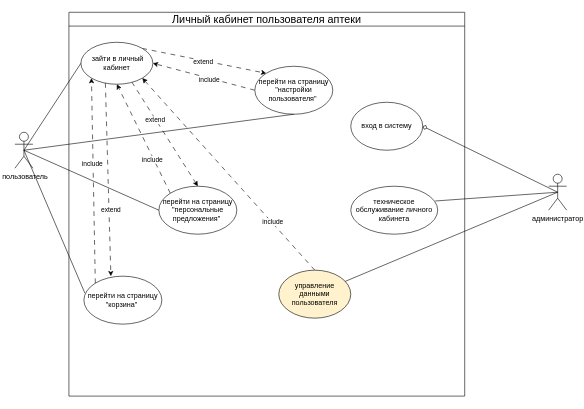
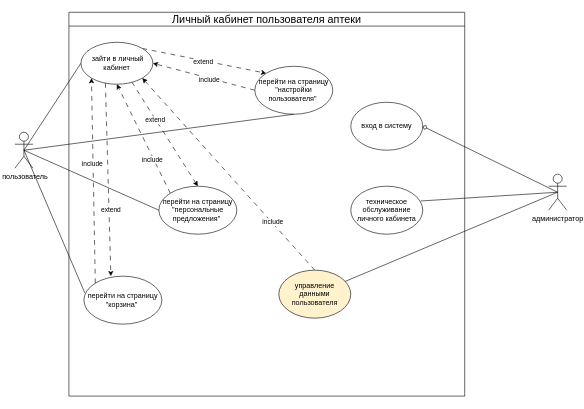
node "техническое обслуживание личного кабинета": size 87x48 -> 72x48
